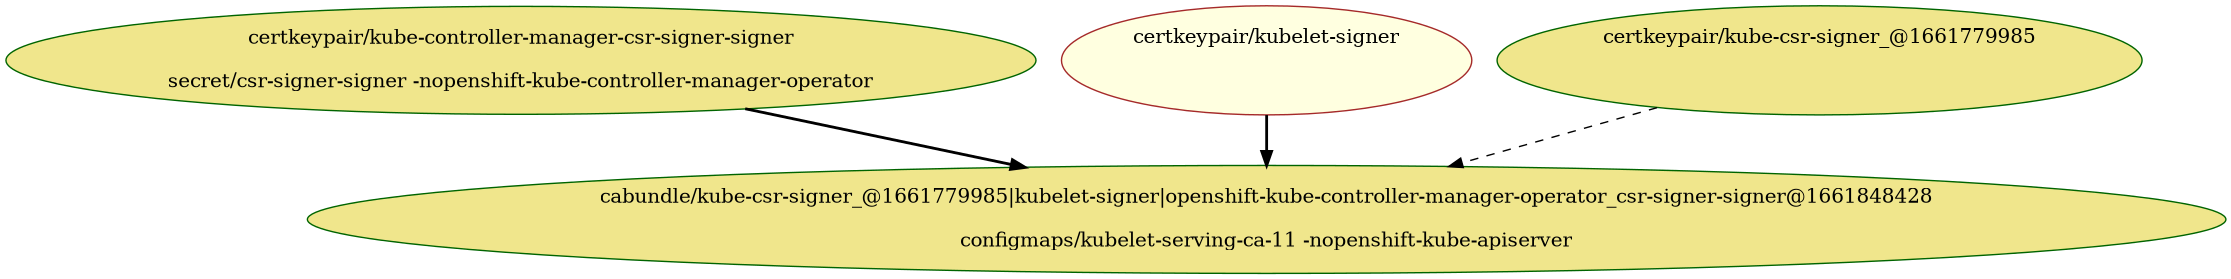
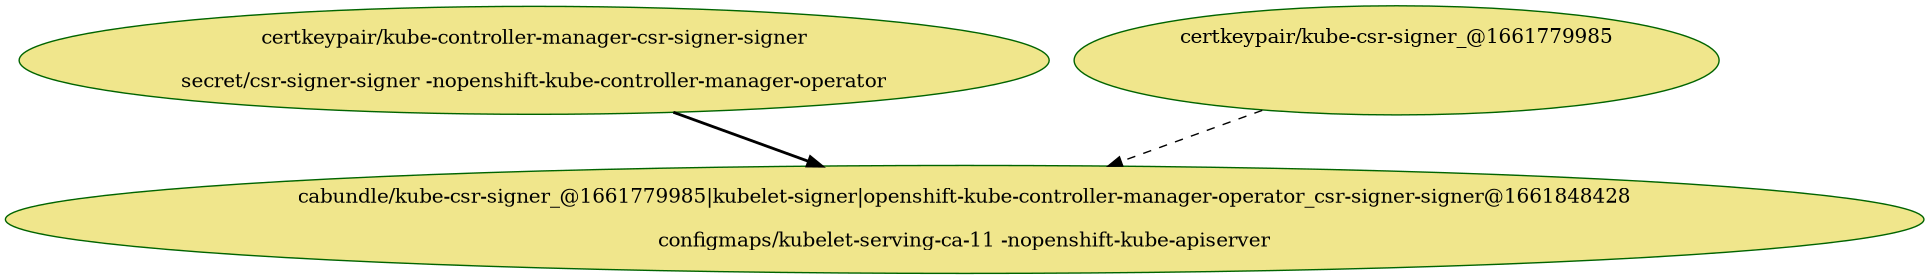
node "certkeypair/kubelet-signer": removed
